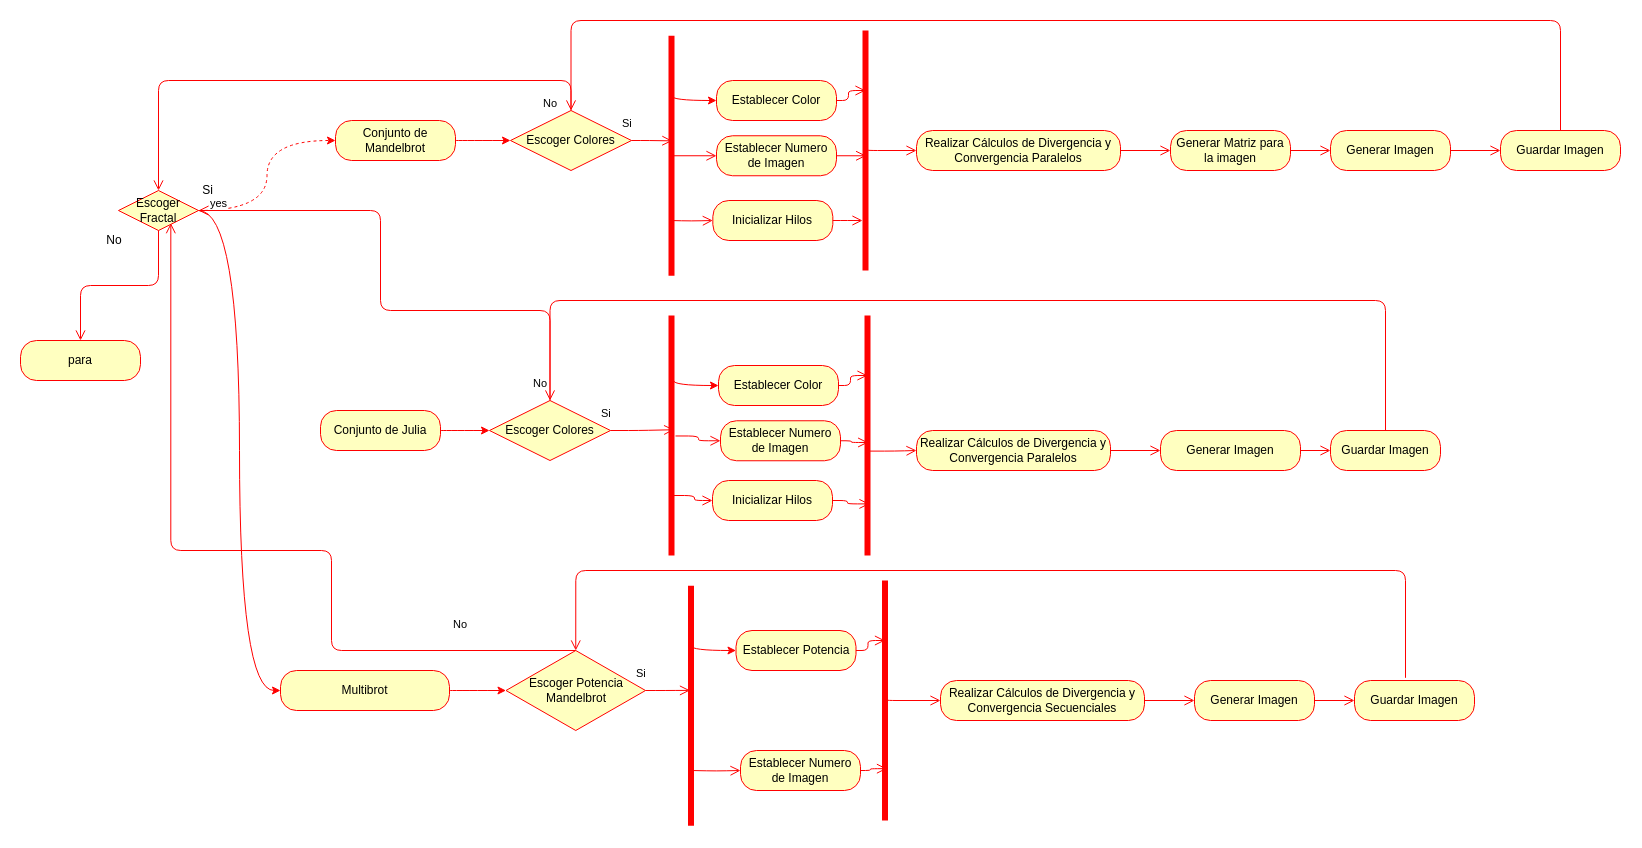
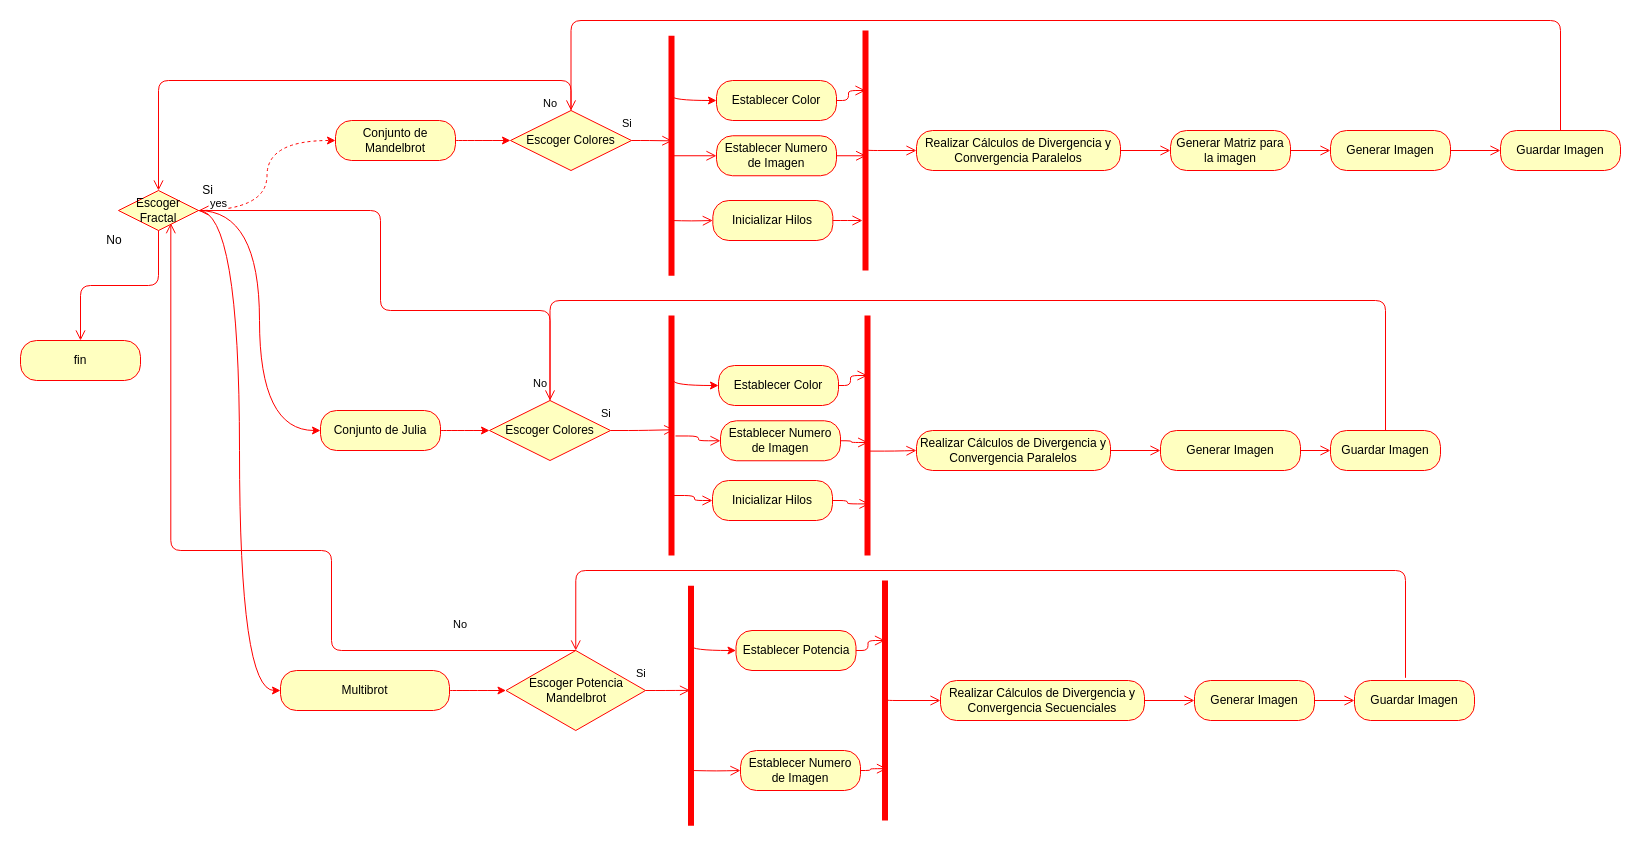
edge "Escoger Fractal" -> "Conjunto de Julia": added
node "para": label "para" -> "fin"
